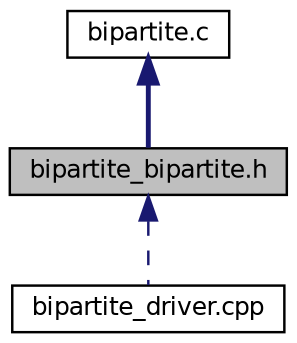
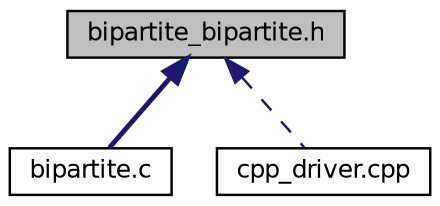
edge "bipartite_bipartite.h" -> "bipartite.c": reversed
node "bipartite_driver.cpp": label "bipartite_driver.cpp" -> "cpp_driver.cpp"
